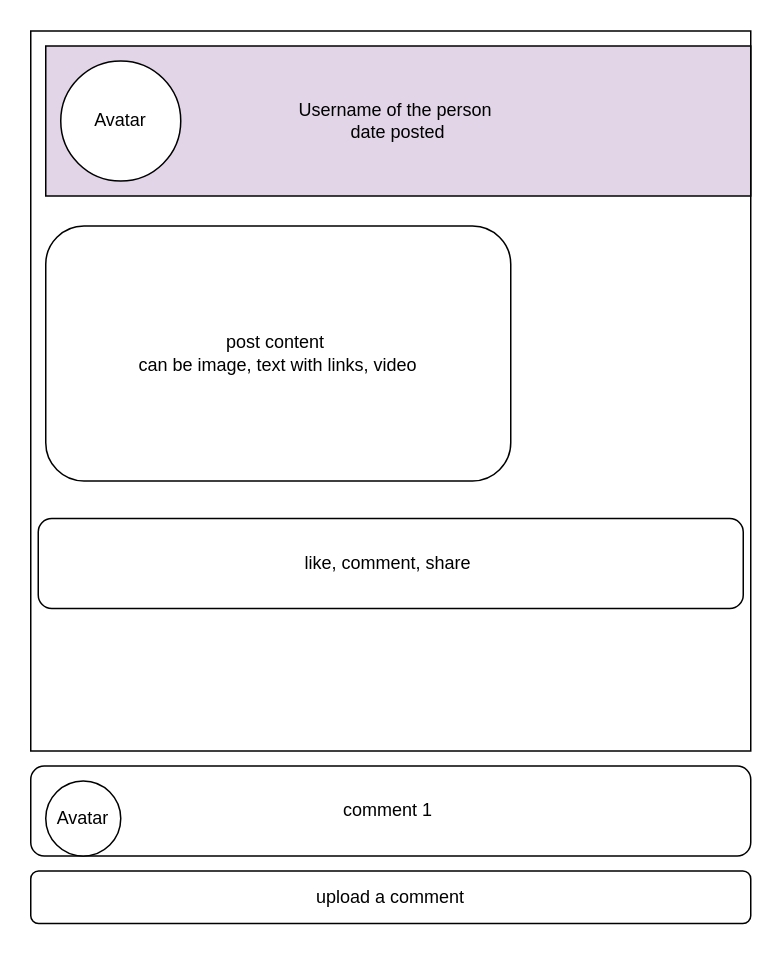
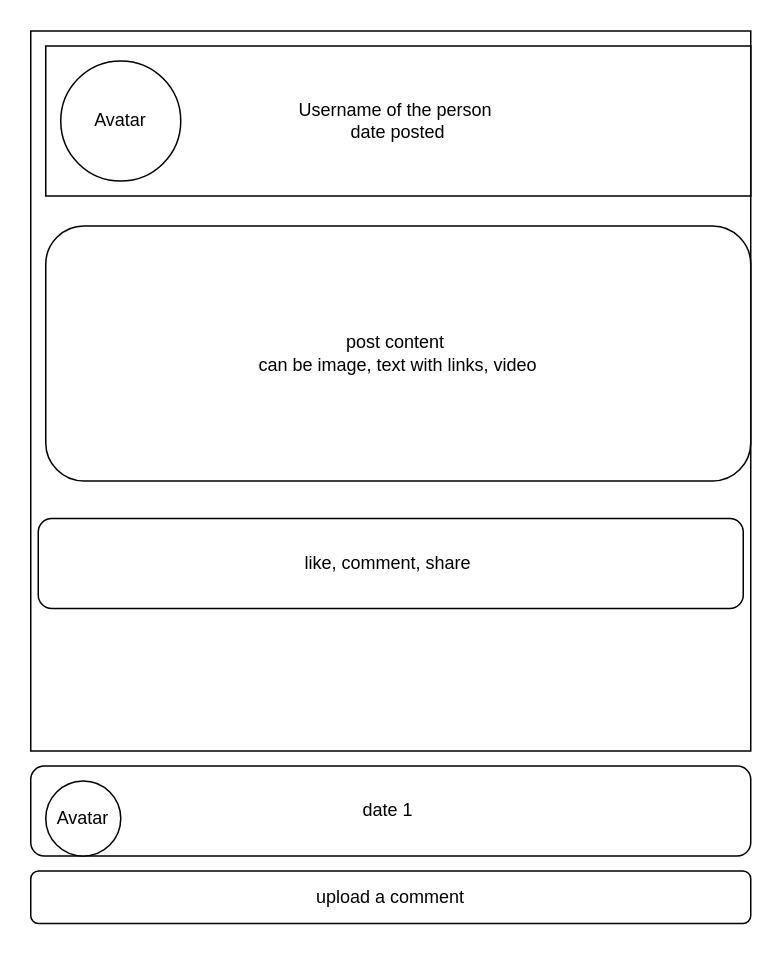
node "Username of the person date posted": fillcolor #e1d5e7 -> #ffffff
node "post content can be image, text with links, video": size 465x255 -> 705x255
node "comment 1": label "comment 1" -> "date 1"
